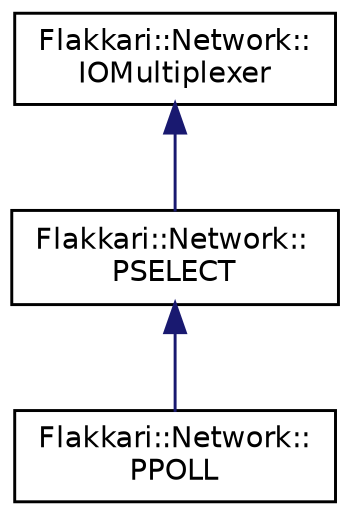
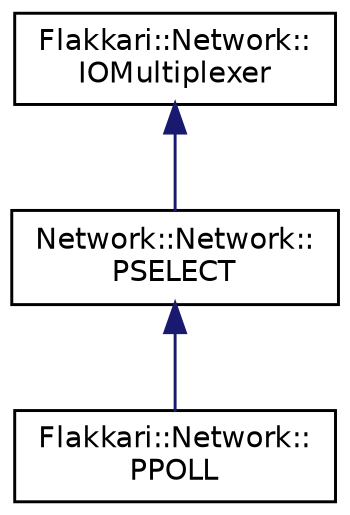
node "Flakkari::Network:: PSELECT": label "Flakkari::Network:: PSELECT" -> "Network::Network:: PSELECT"
